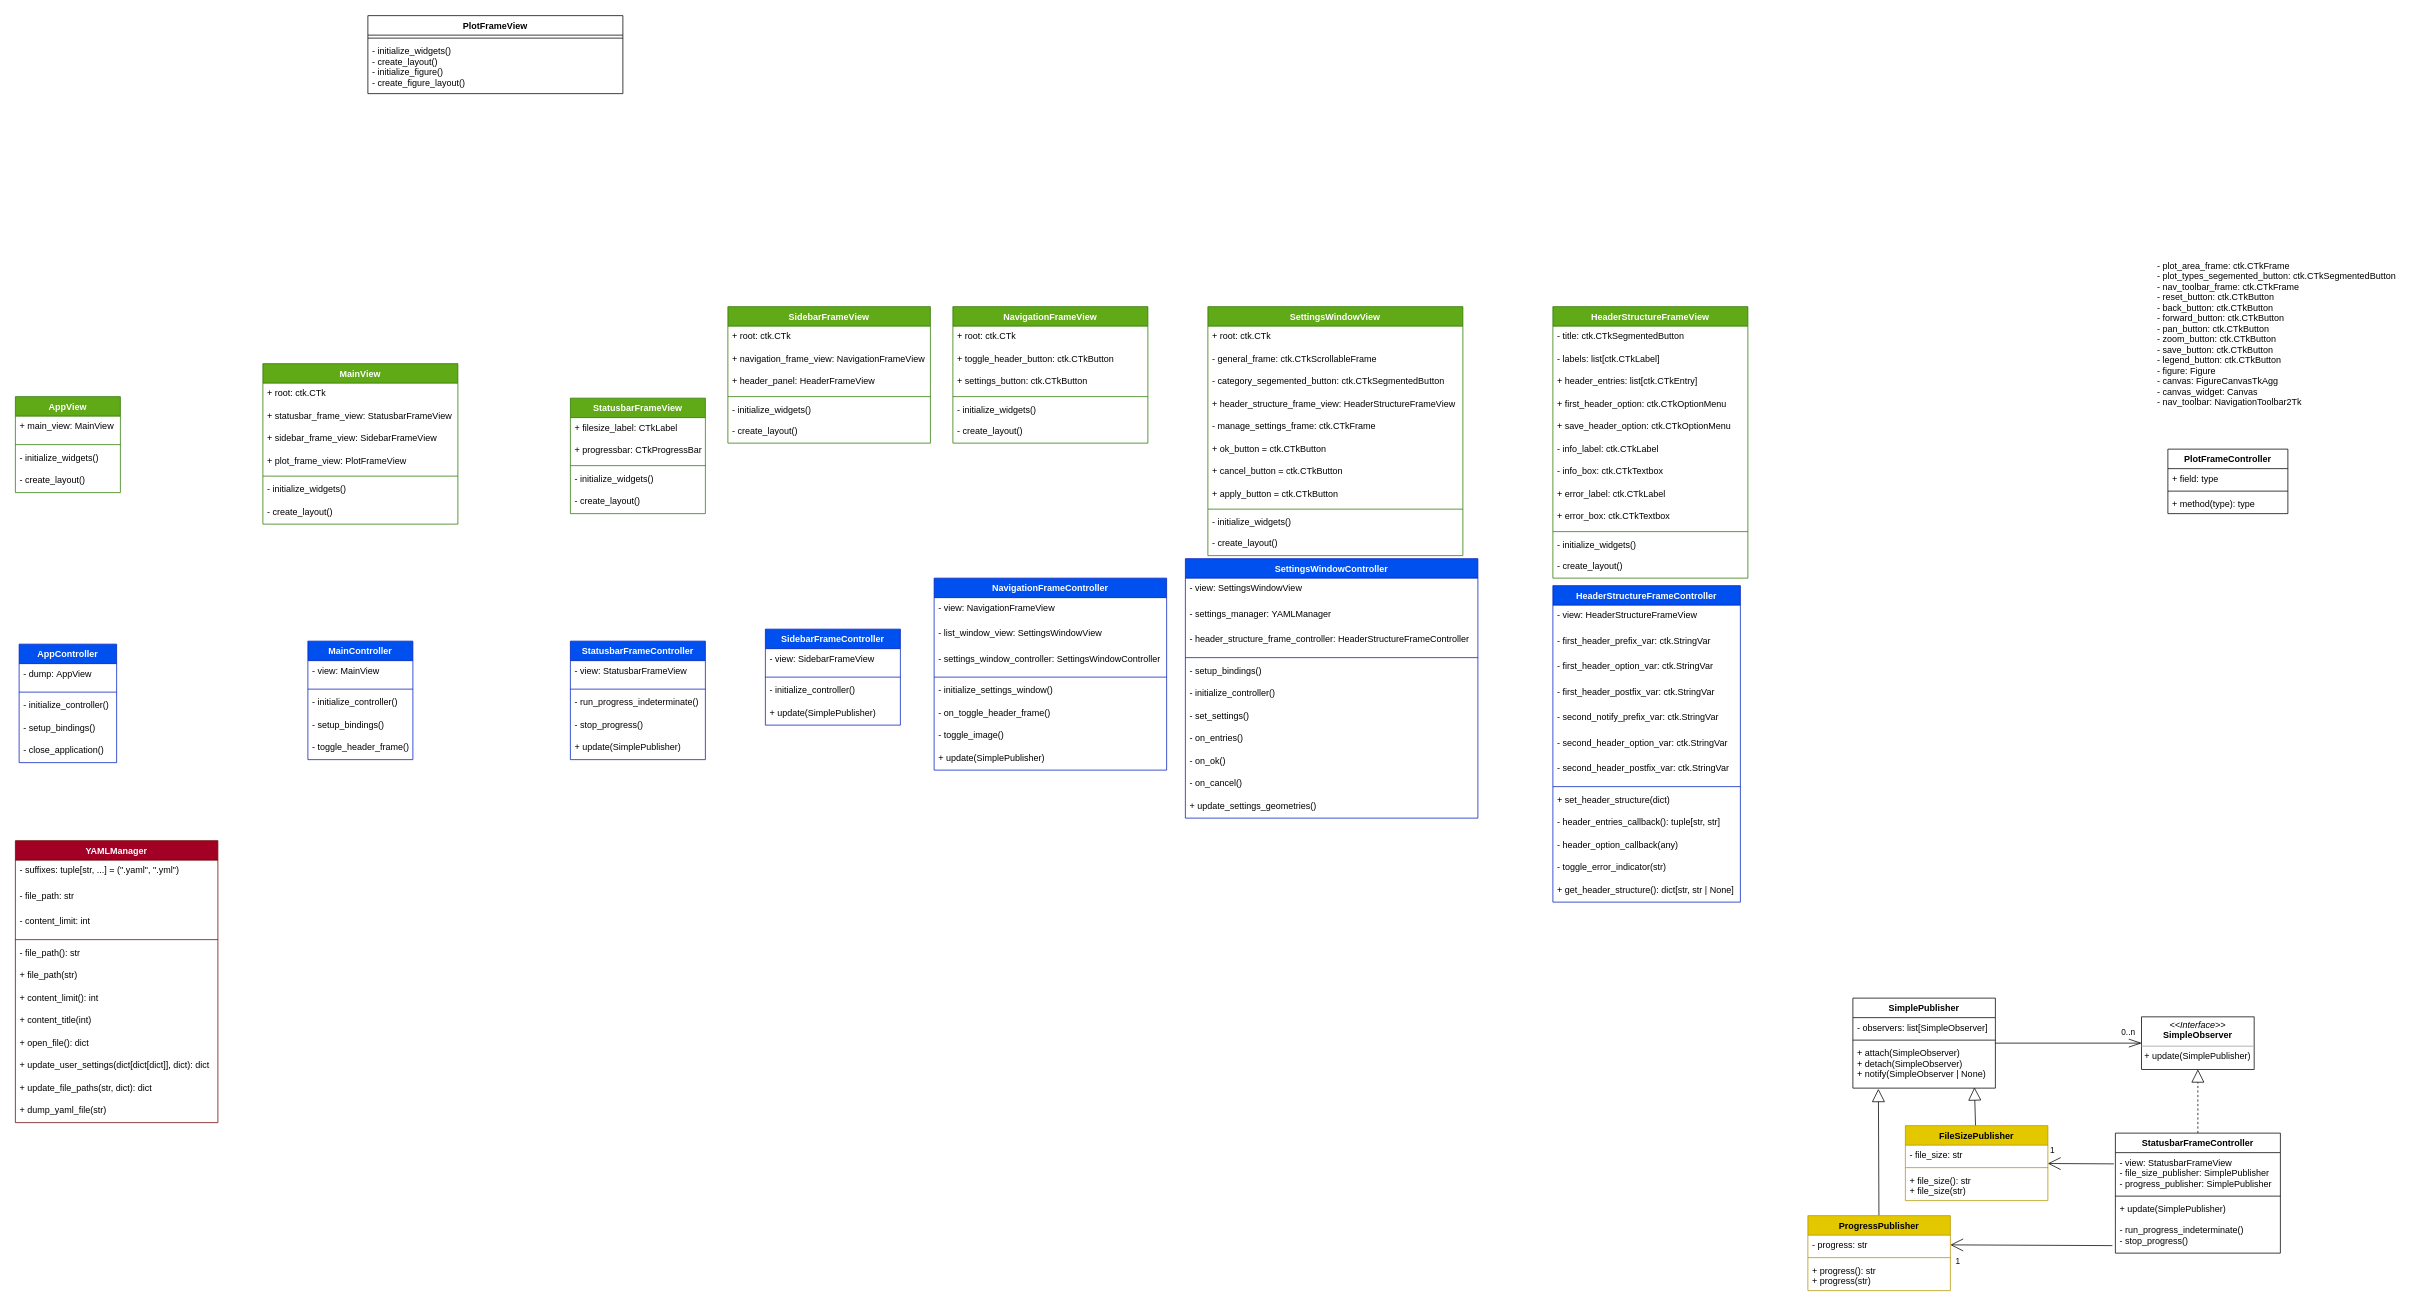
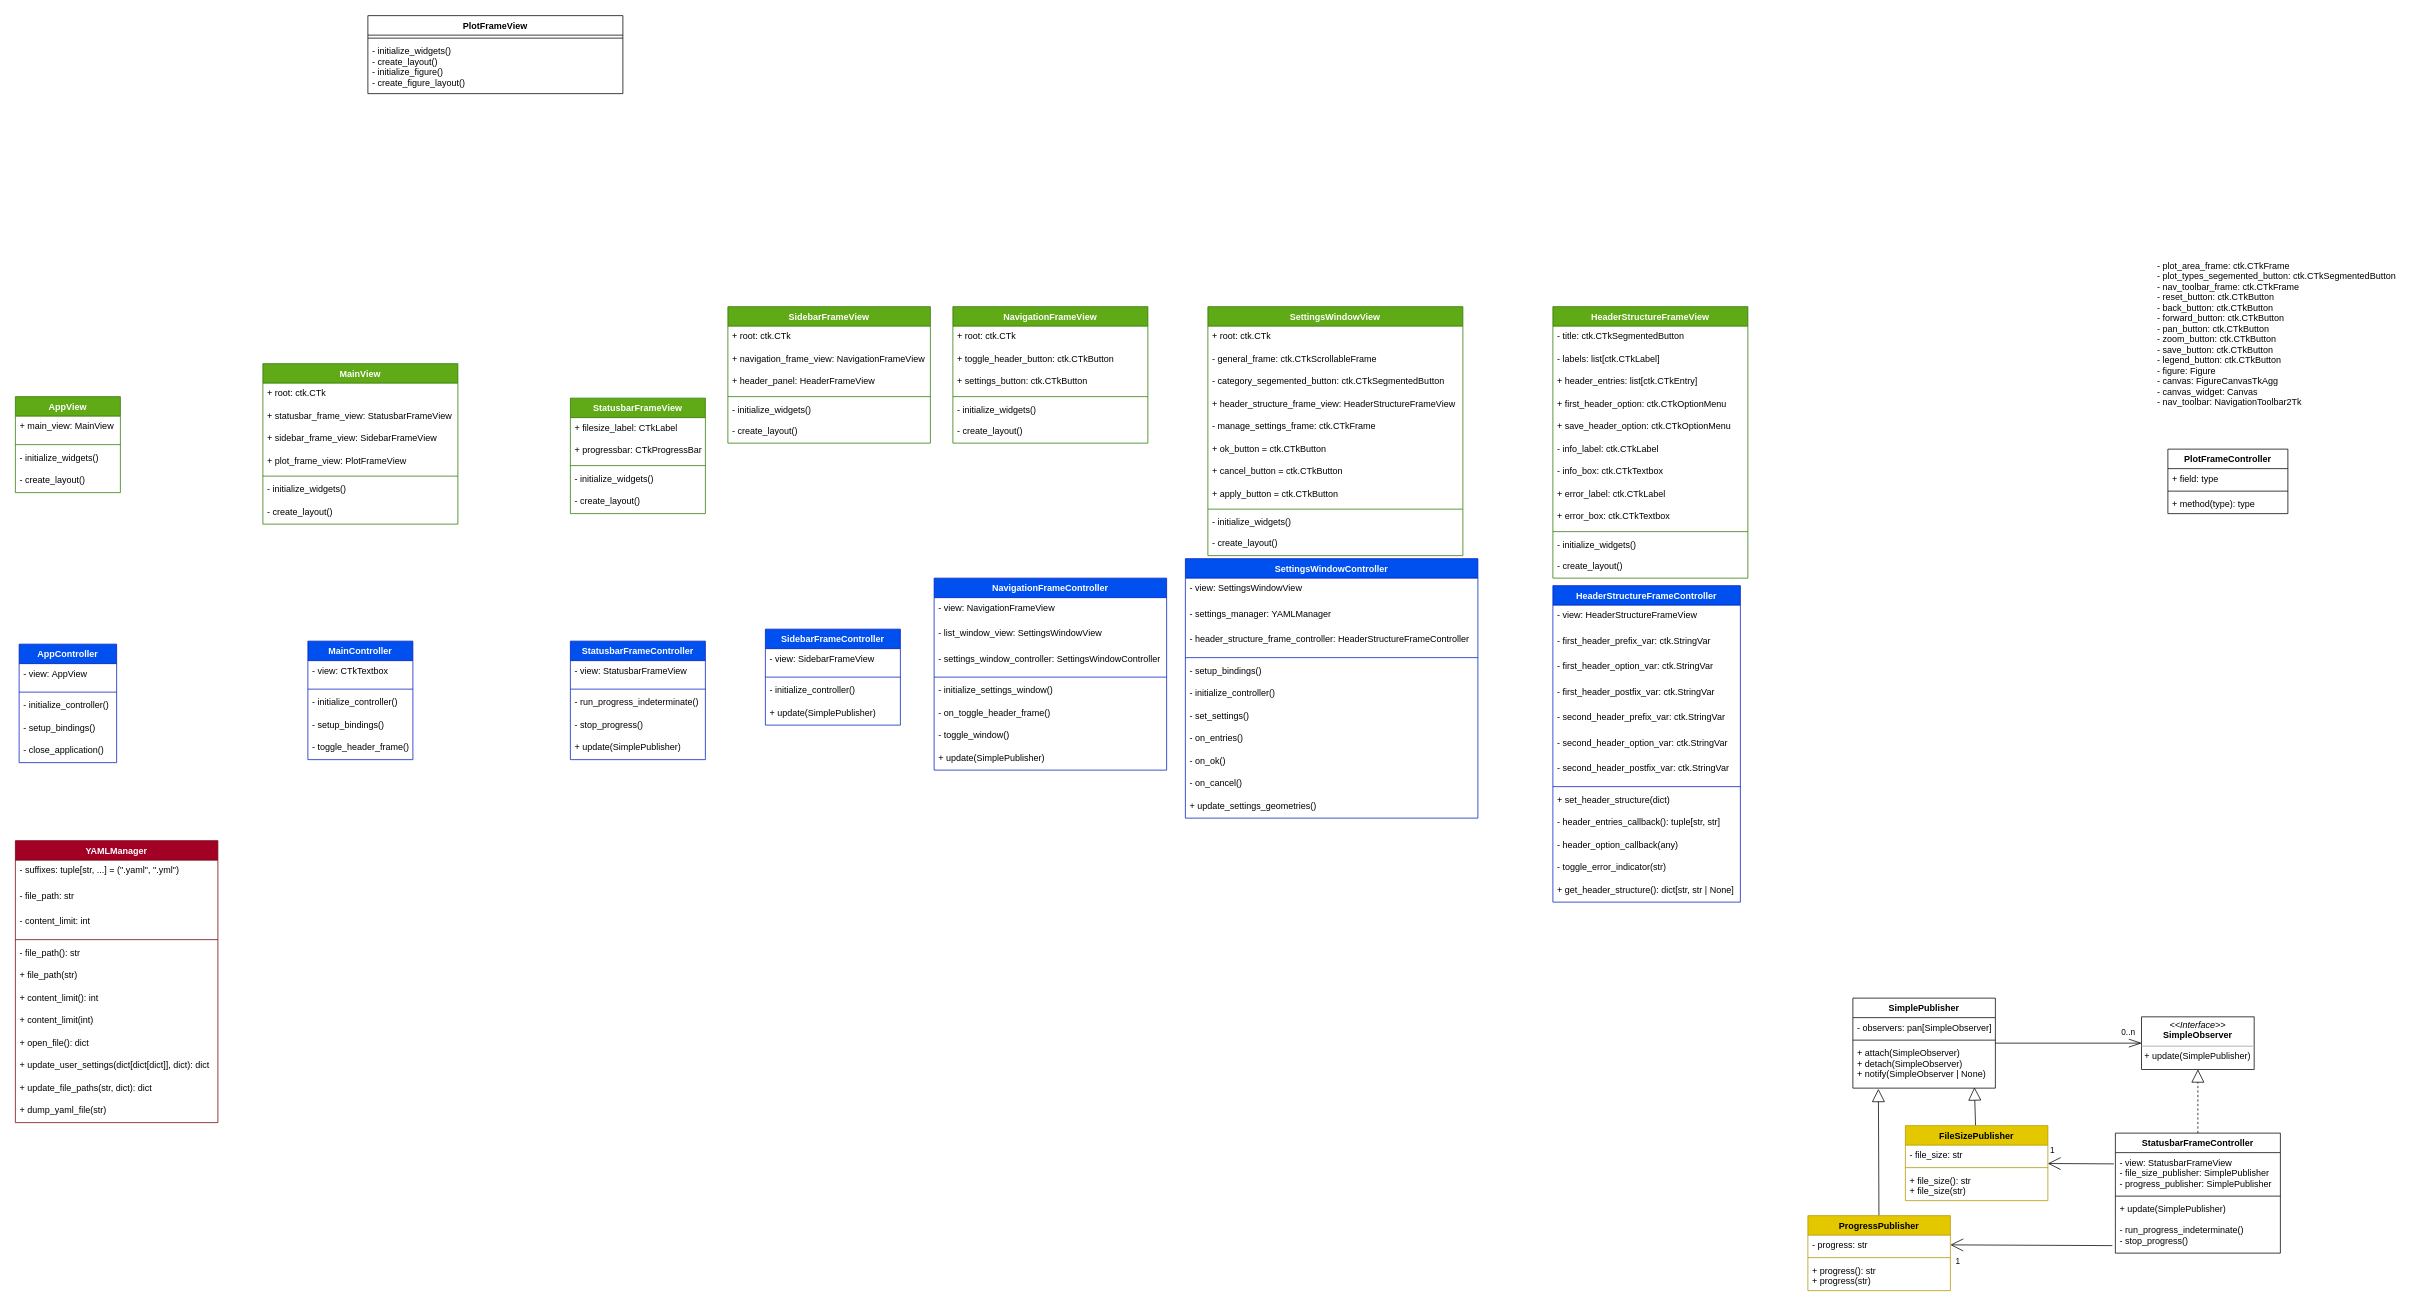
node "- view: MainView": label "- view: MainView" -> "- view: CTkTextbox"
node "- dump: AppView": label "- dump: AppView" -> "- view: AppView"
node "- second_notify_prefix_var: ctk.StringVar": label "- second_notify_prefix_var: ctk.StringVar" -> "- second_header_prefix_var: ctk.StringVar"
node "- toggle_image()": label "- toggle_image()" -> "- toggle_window()"
node "+ content_title(int)": label "+ content_title(int)" -> "+ content_limit(int)"
node "- observers: list[SimpleObserver]": label "- observers: list[SimpleObserver]" -> "- observers: pan[SimpleObserver]"
